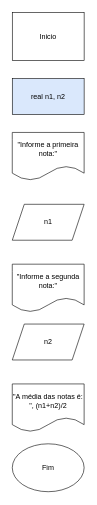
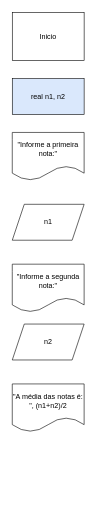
node "Fim": removed
